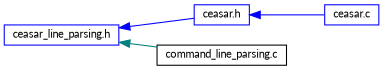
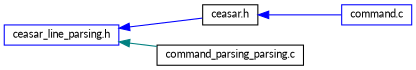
node "ceasar.h": color blue -> black
node "ceasar.c": label "ceasar.c" -> "command.c"
node "command_line_parsing.c": label "command_line_parsing.c" -> "command_parsing_parsing.c"
